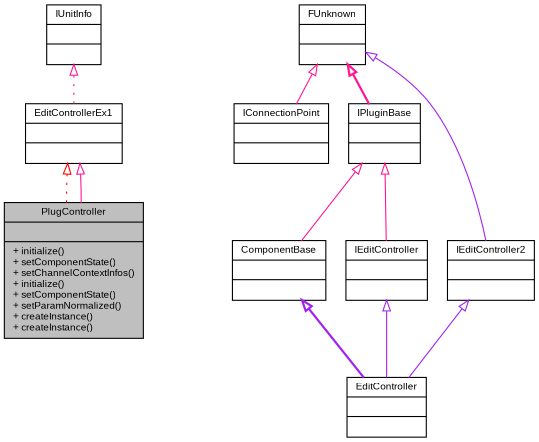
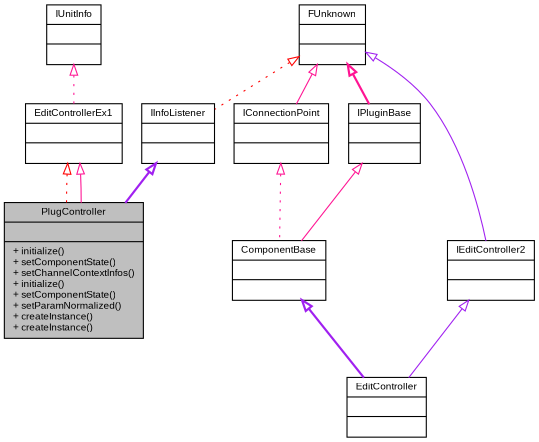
node "IInfoListener": added
edge "ComponentBase" -> "IConnectionPoint": added
node "IEditController": removed
